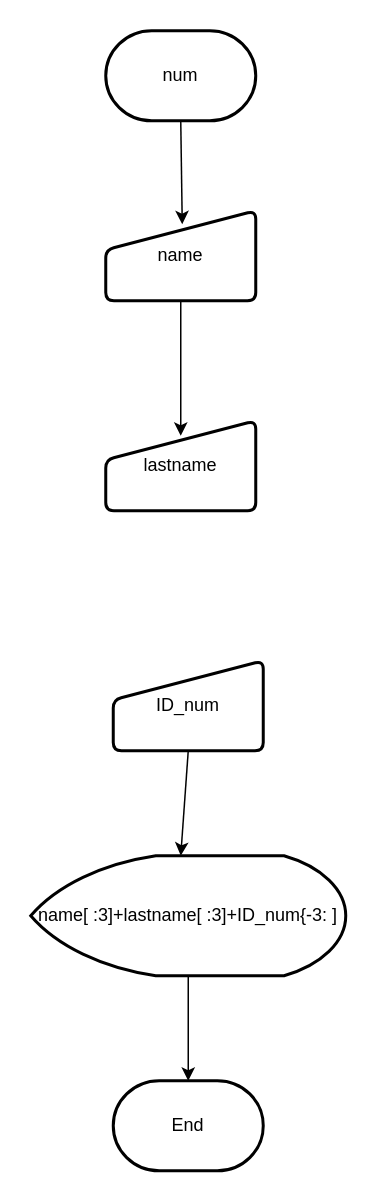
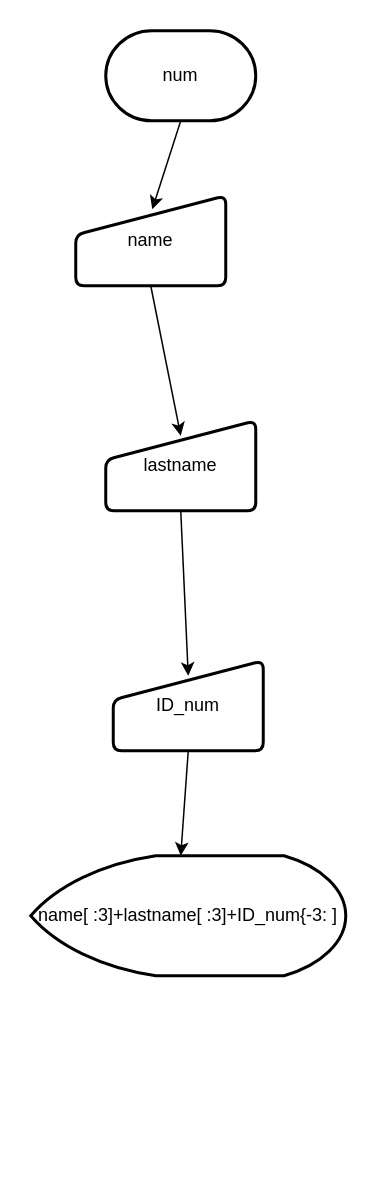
node "name": moved (181, 256) -> (151, 241)
edge "lastname" -> "ID_num": added
edge "name[ :3]+lastname[ :3]+ID_num{-3: ]" -> "End": removed
node "End": removed
